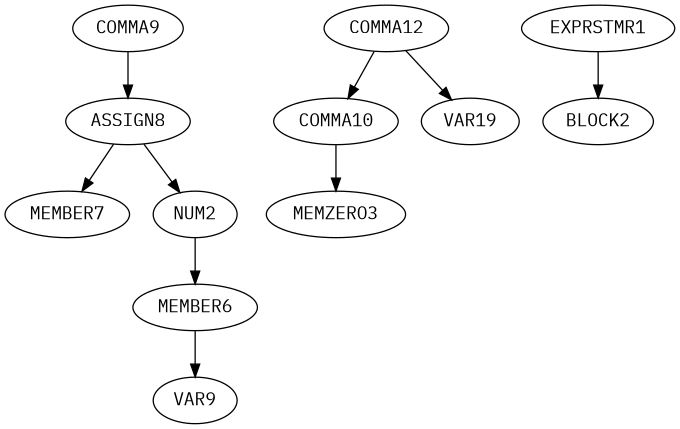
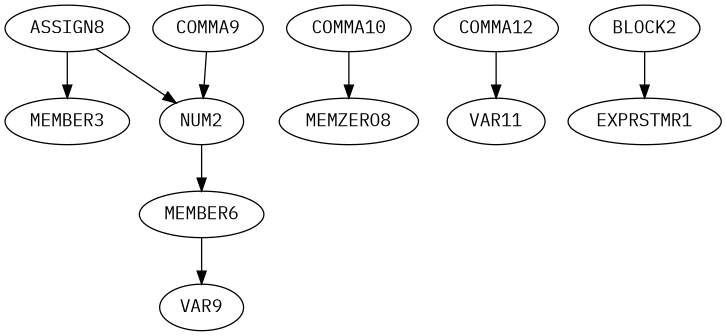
edge "COMMA9" -> "ASSIGN8": now "COMMA9" -> "NUM2"
edge "COMMA12" -> "COMMA10": removed
edge "EXPRSTMR1" -> "BLOCK2": reversed
node "VAR19": label "VAR19" -> "VAR11"
node "MEMBER7": label "MEMBER7" -> "MEMBER3"
node "MEMZERO3": label "MEMZERO3" -> "MEMZERO8"
